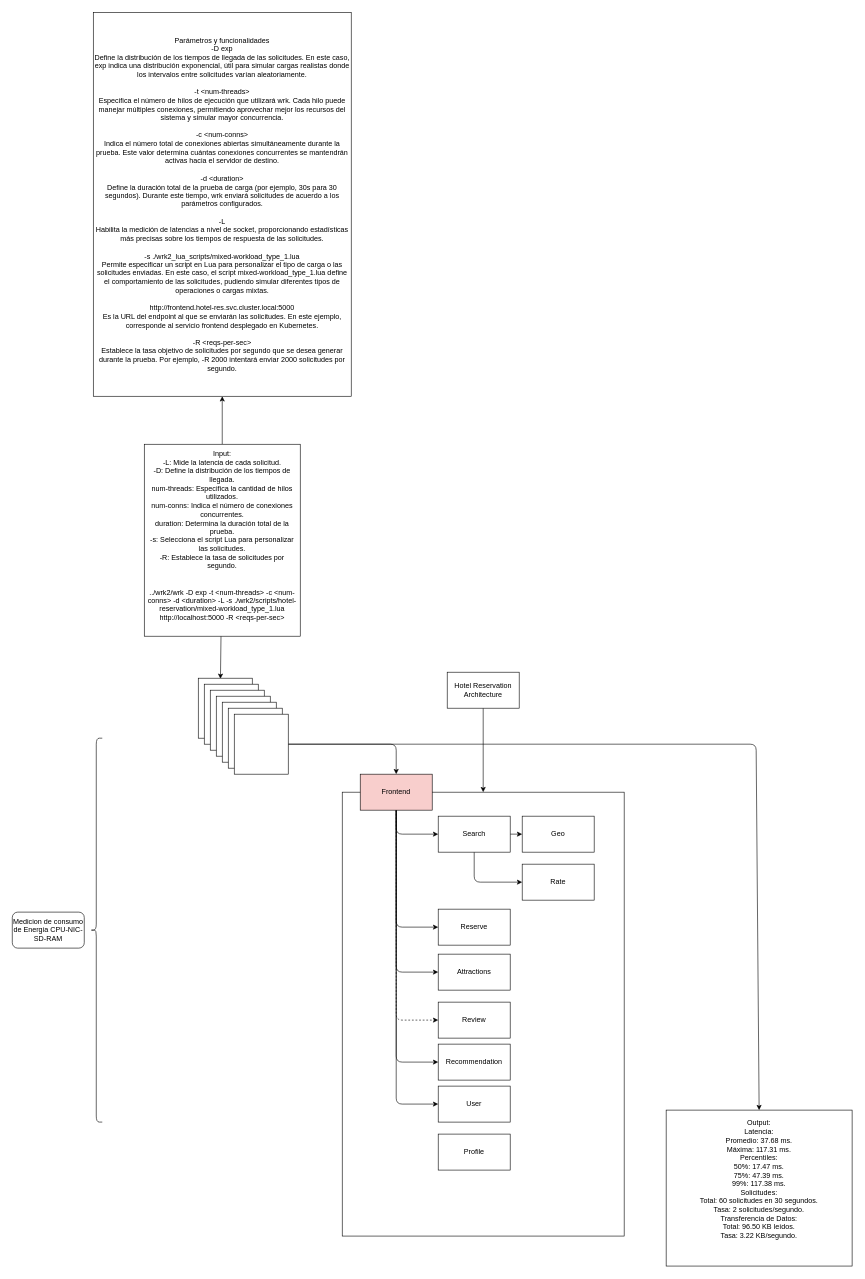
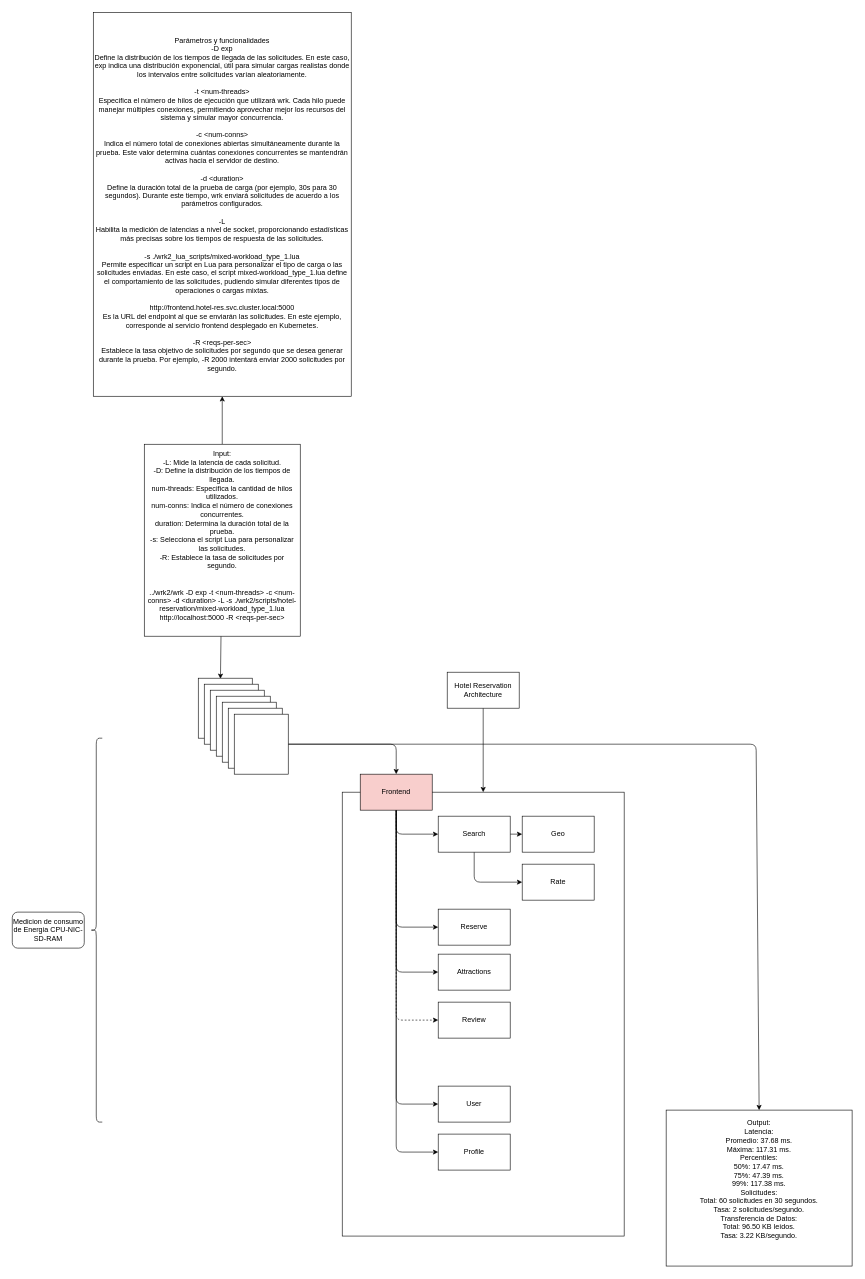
edge "Frontend" -> "Recommendation": removed
node "Recommendation": removed
edge "Frontend" -> "Profile": added
